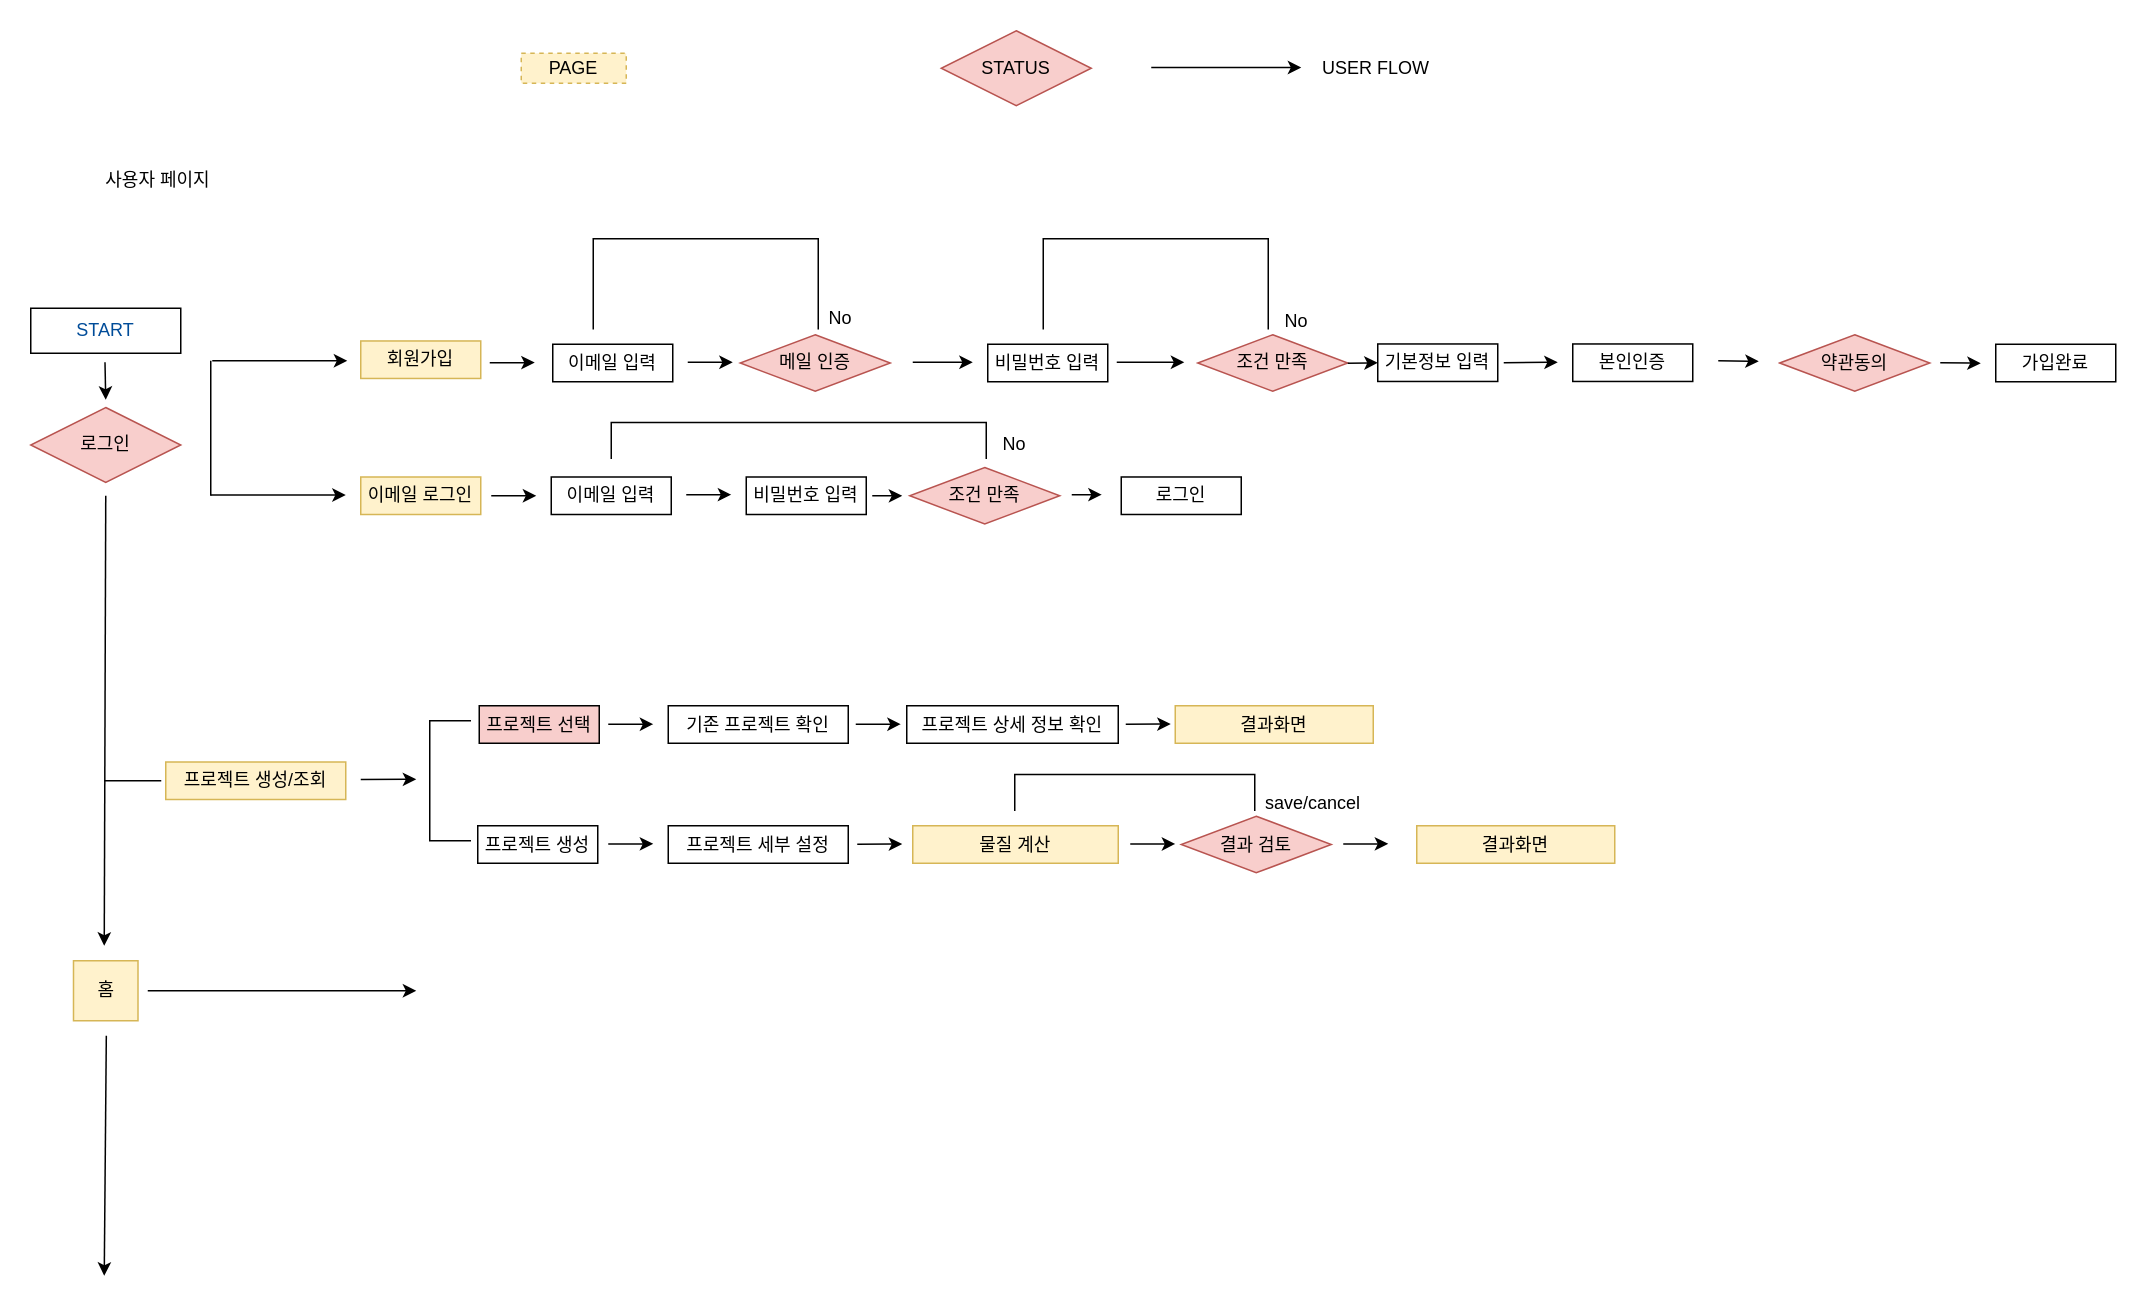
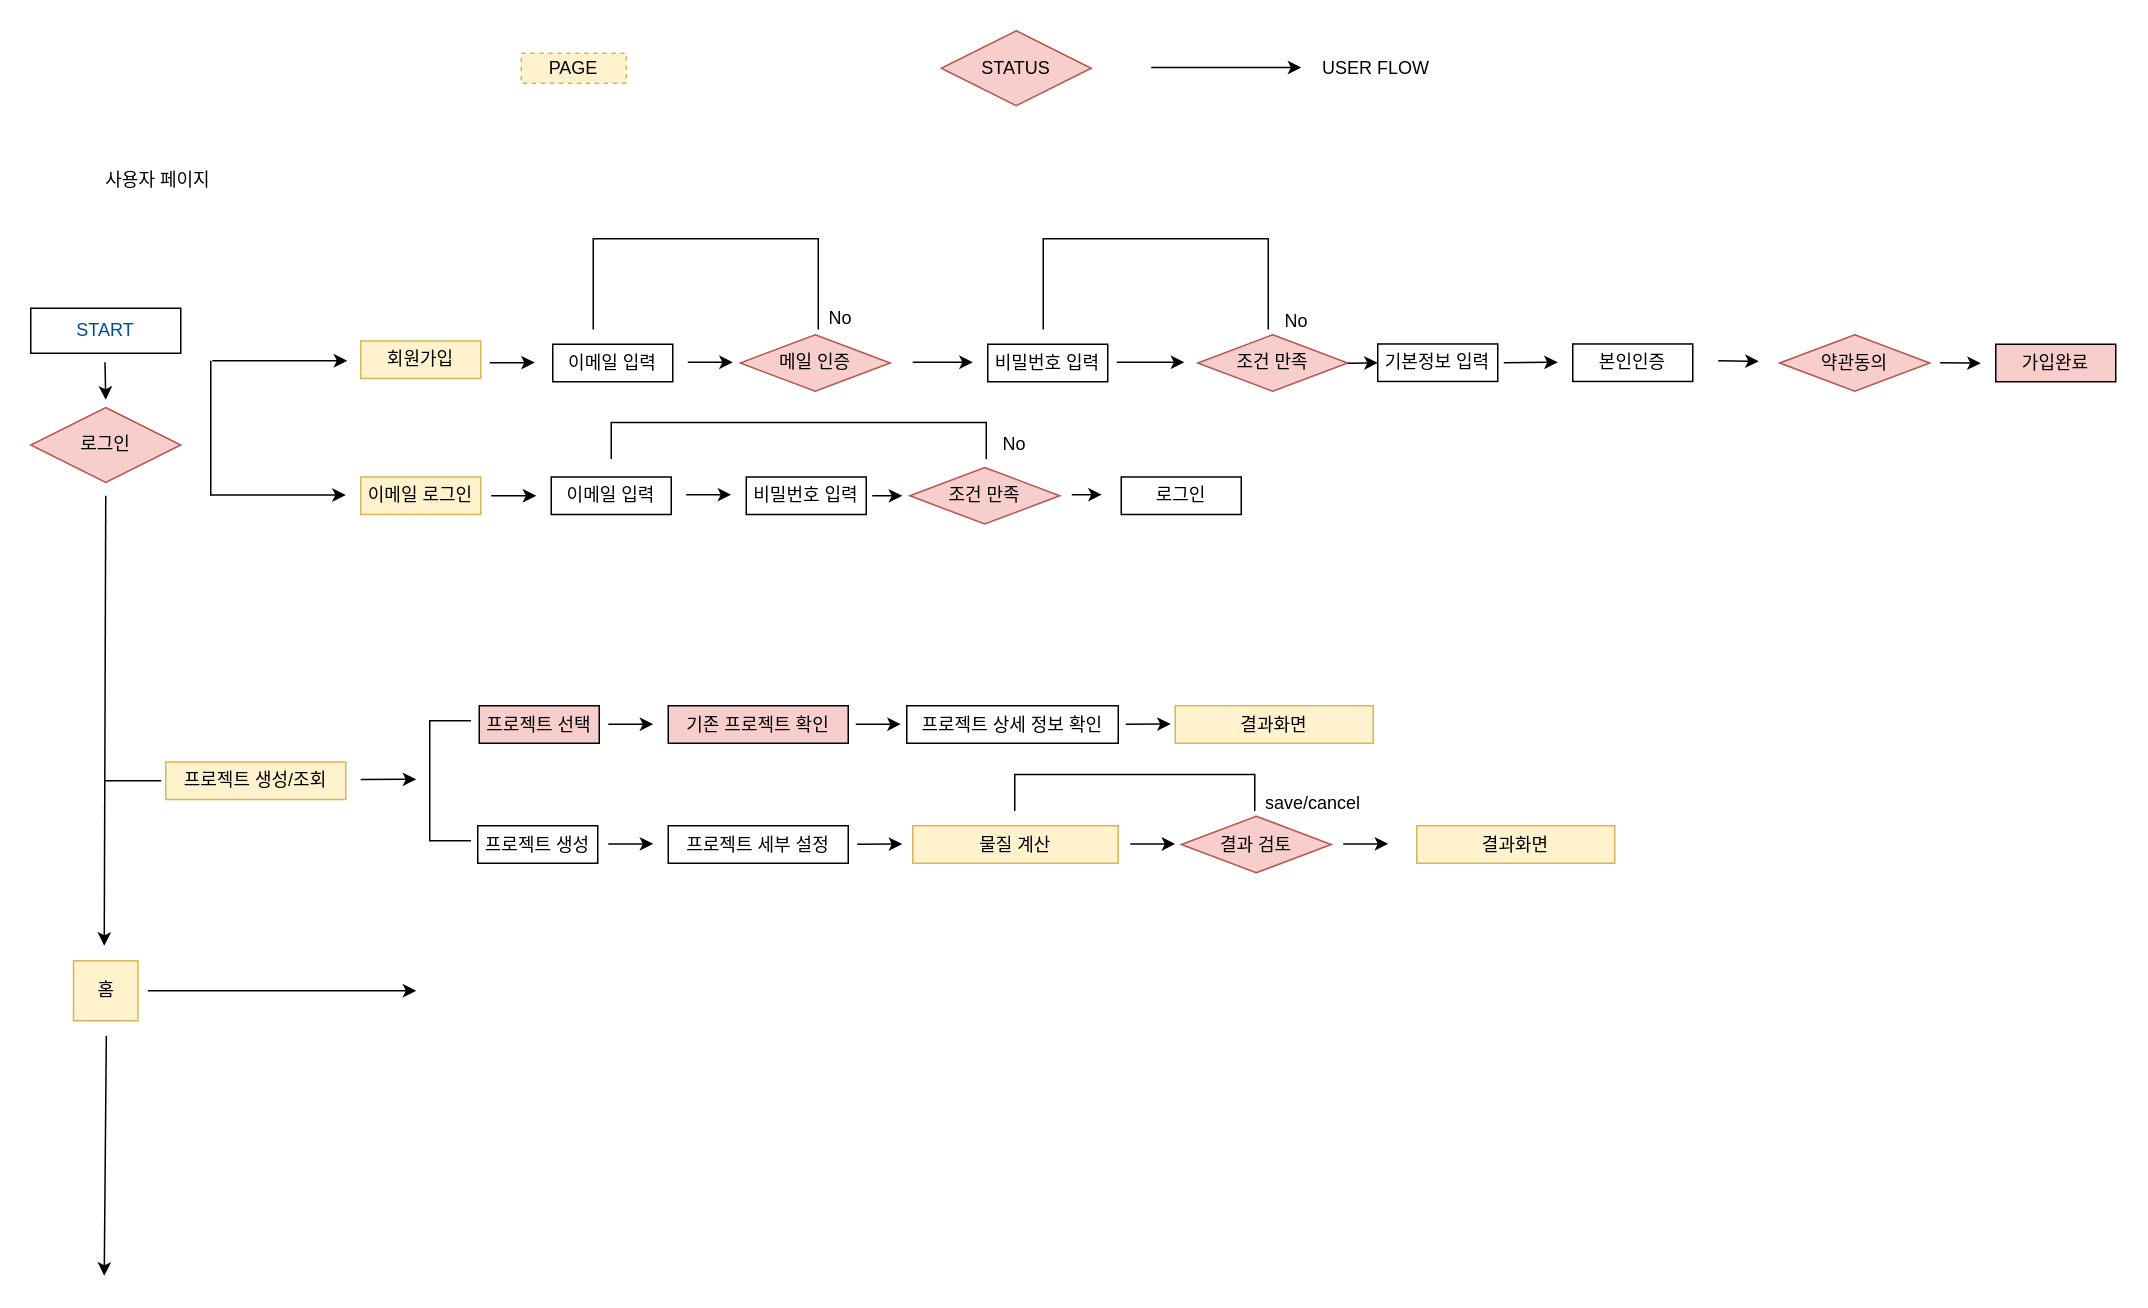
node "가입완료": fillcolor #ffffff -> #f8cecc
node "기존 프로젝트 확인": fillcolor #ffffff -> #f8cecc
